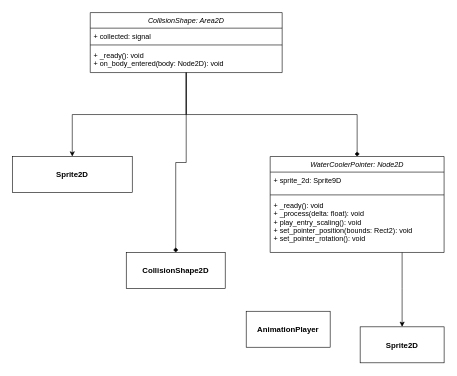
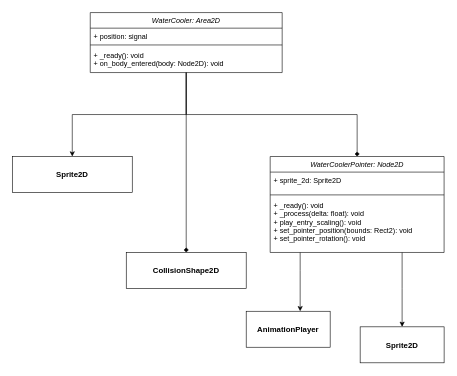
node "CollisionShape: Area2D": label "CollisionShape: Area2D" -> "WaterCooler: Area2D"
node "+ collected: signal": label "+ collected: signal" -> "+ position: signal"
node "+ sprite_2d: Sprite9D": label "+ sprite_2d: Sprite9D" -> "+ sprite_2d: Sprite2D"
node "CollisionShape2D": size 99x36 -> 120x36
edge "WaterCoolerPointer: Node2D" -> "AnimationPlayer": added
